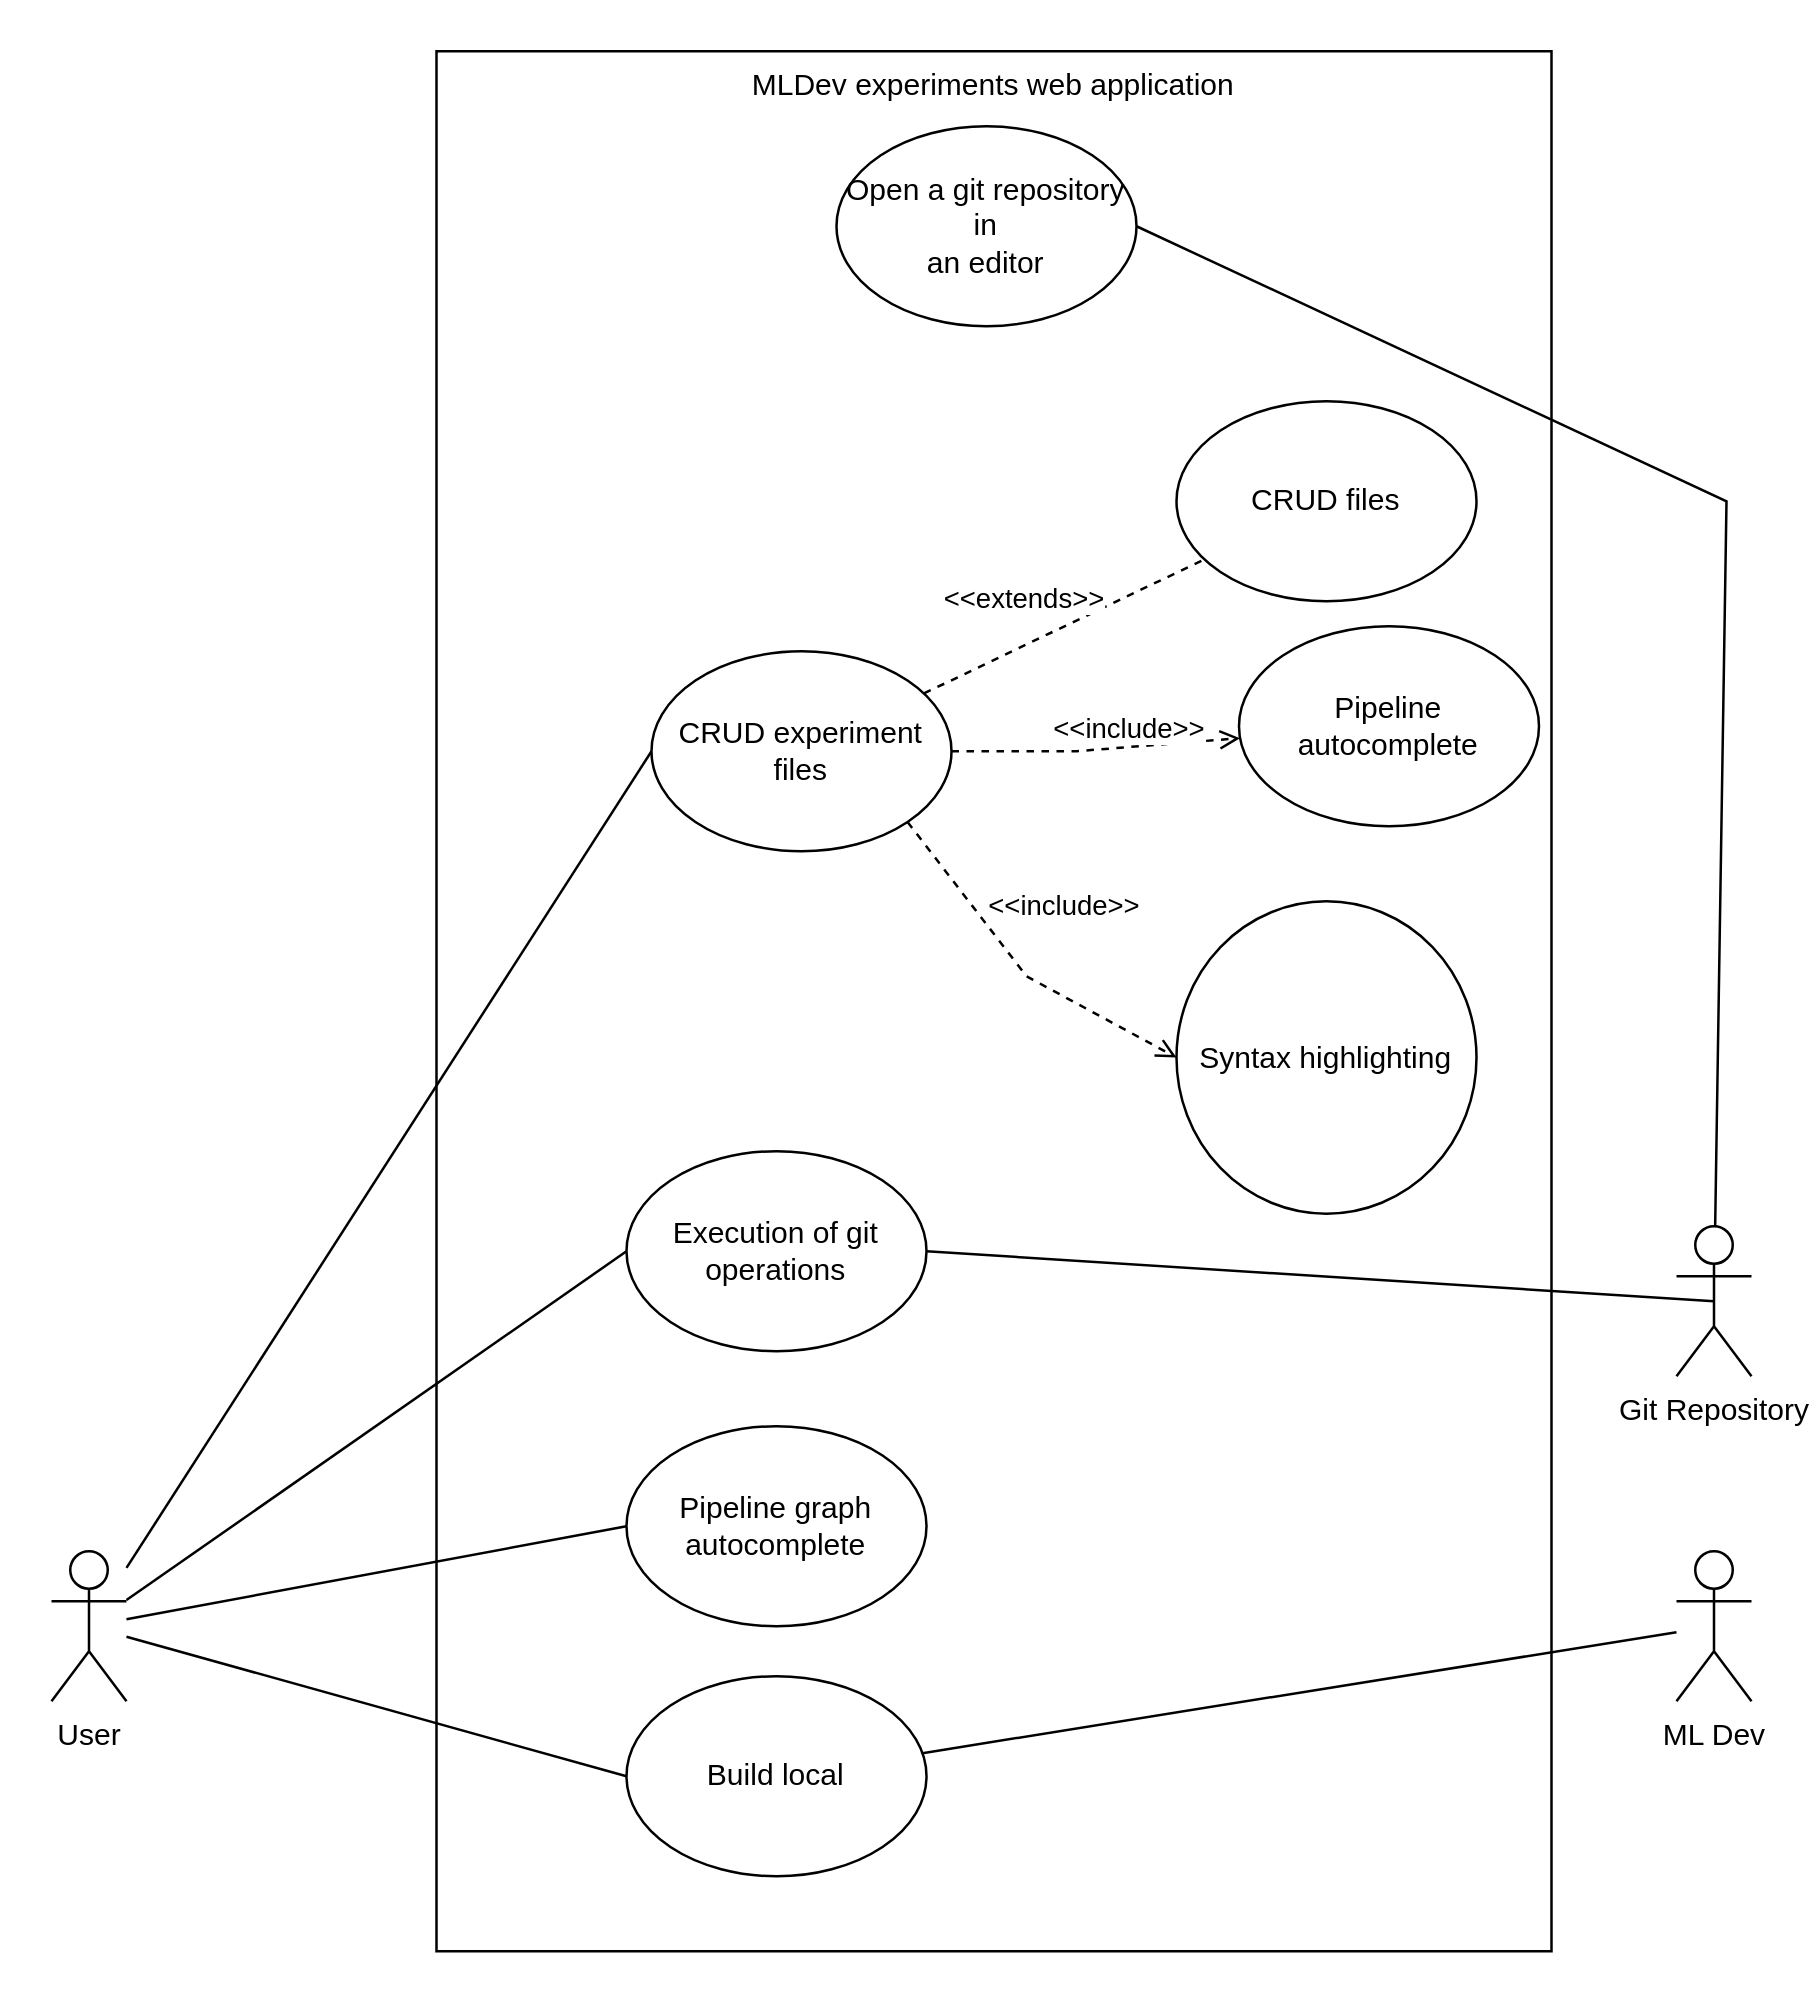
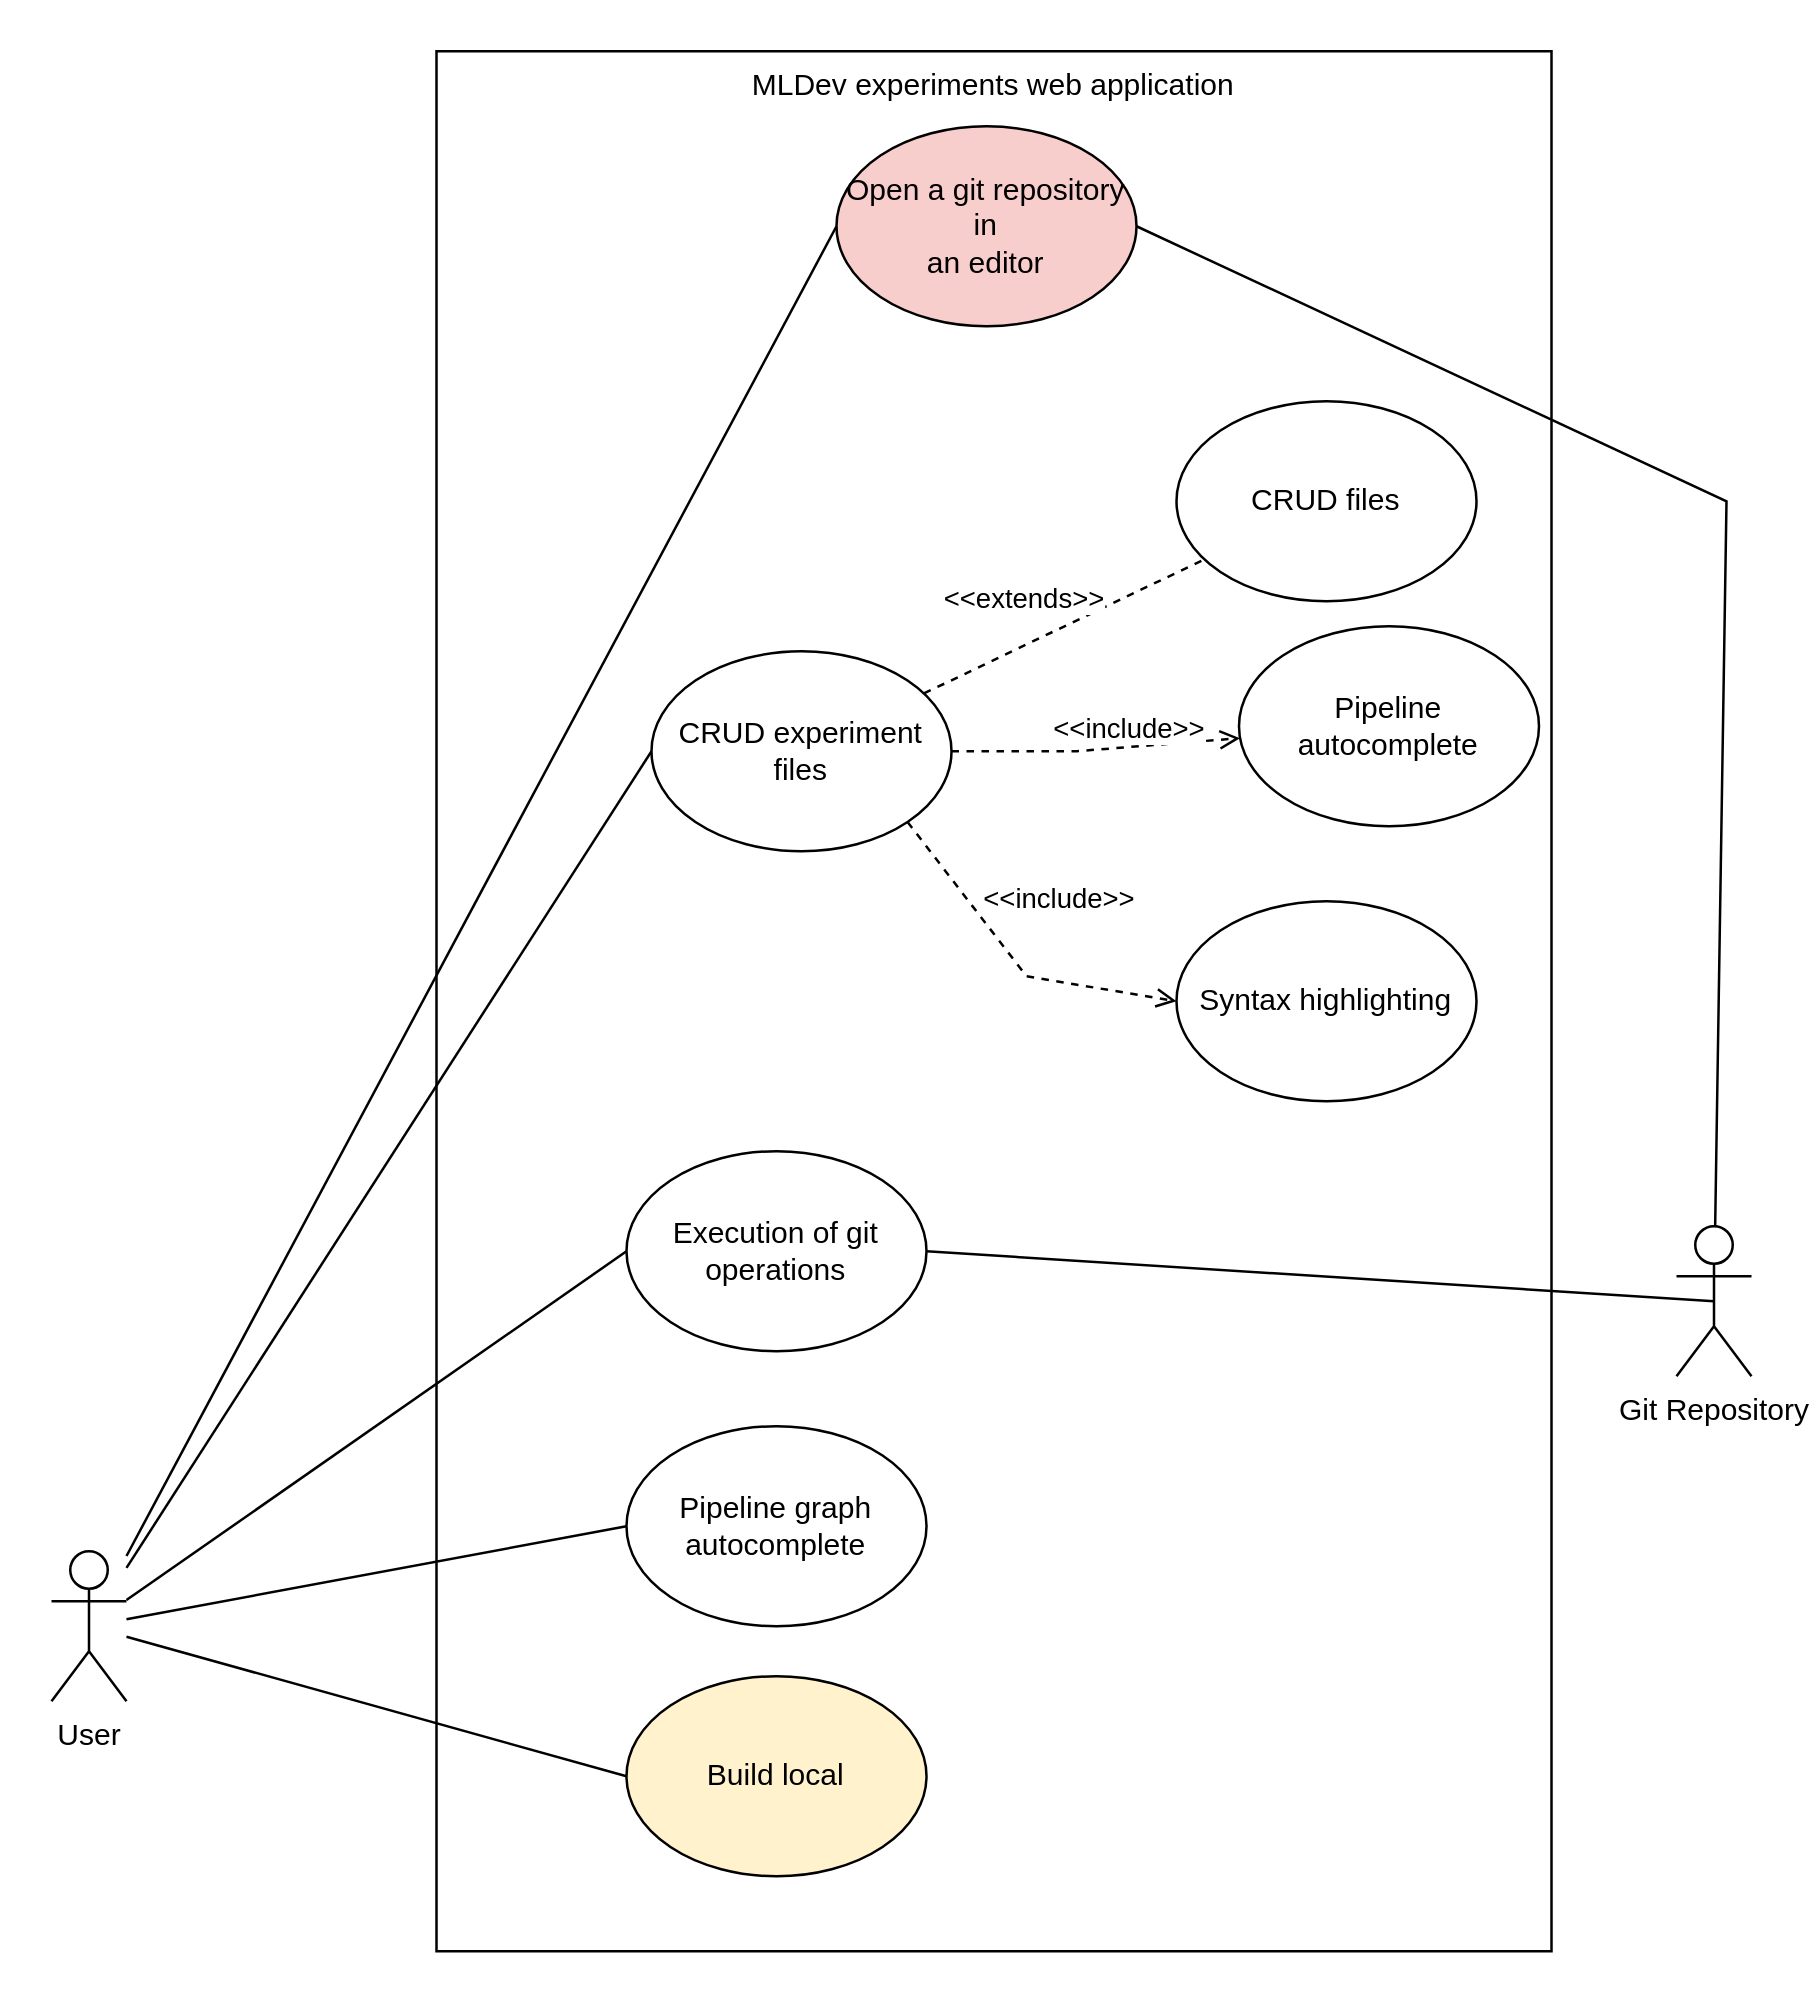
node "Open a git repository in an editor": fillcolor #ffffff -> #f8cecc
edge "Open a git repository in an editor" -- "User": added
node "Syntax highlighting": size 300x313 -> 300x200
node "ML Dev": removed
edge "ML Dev" -- "Build local": removed
node "Build local": fillcolor #ffffff -> #fff2cc
